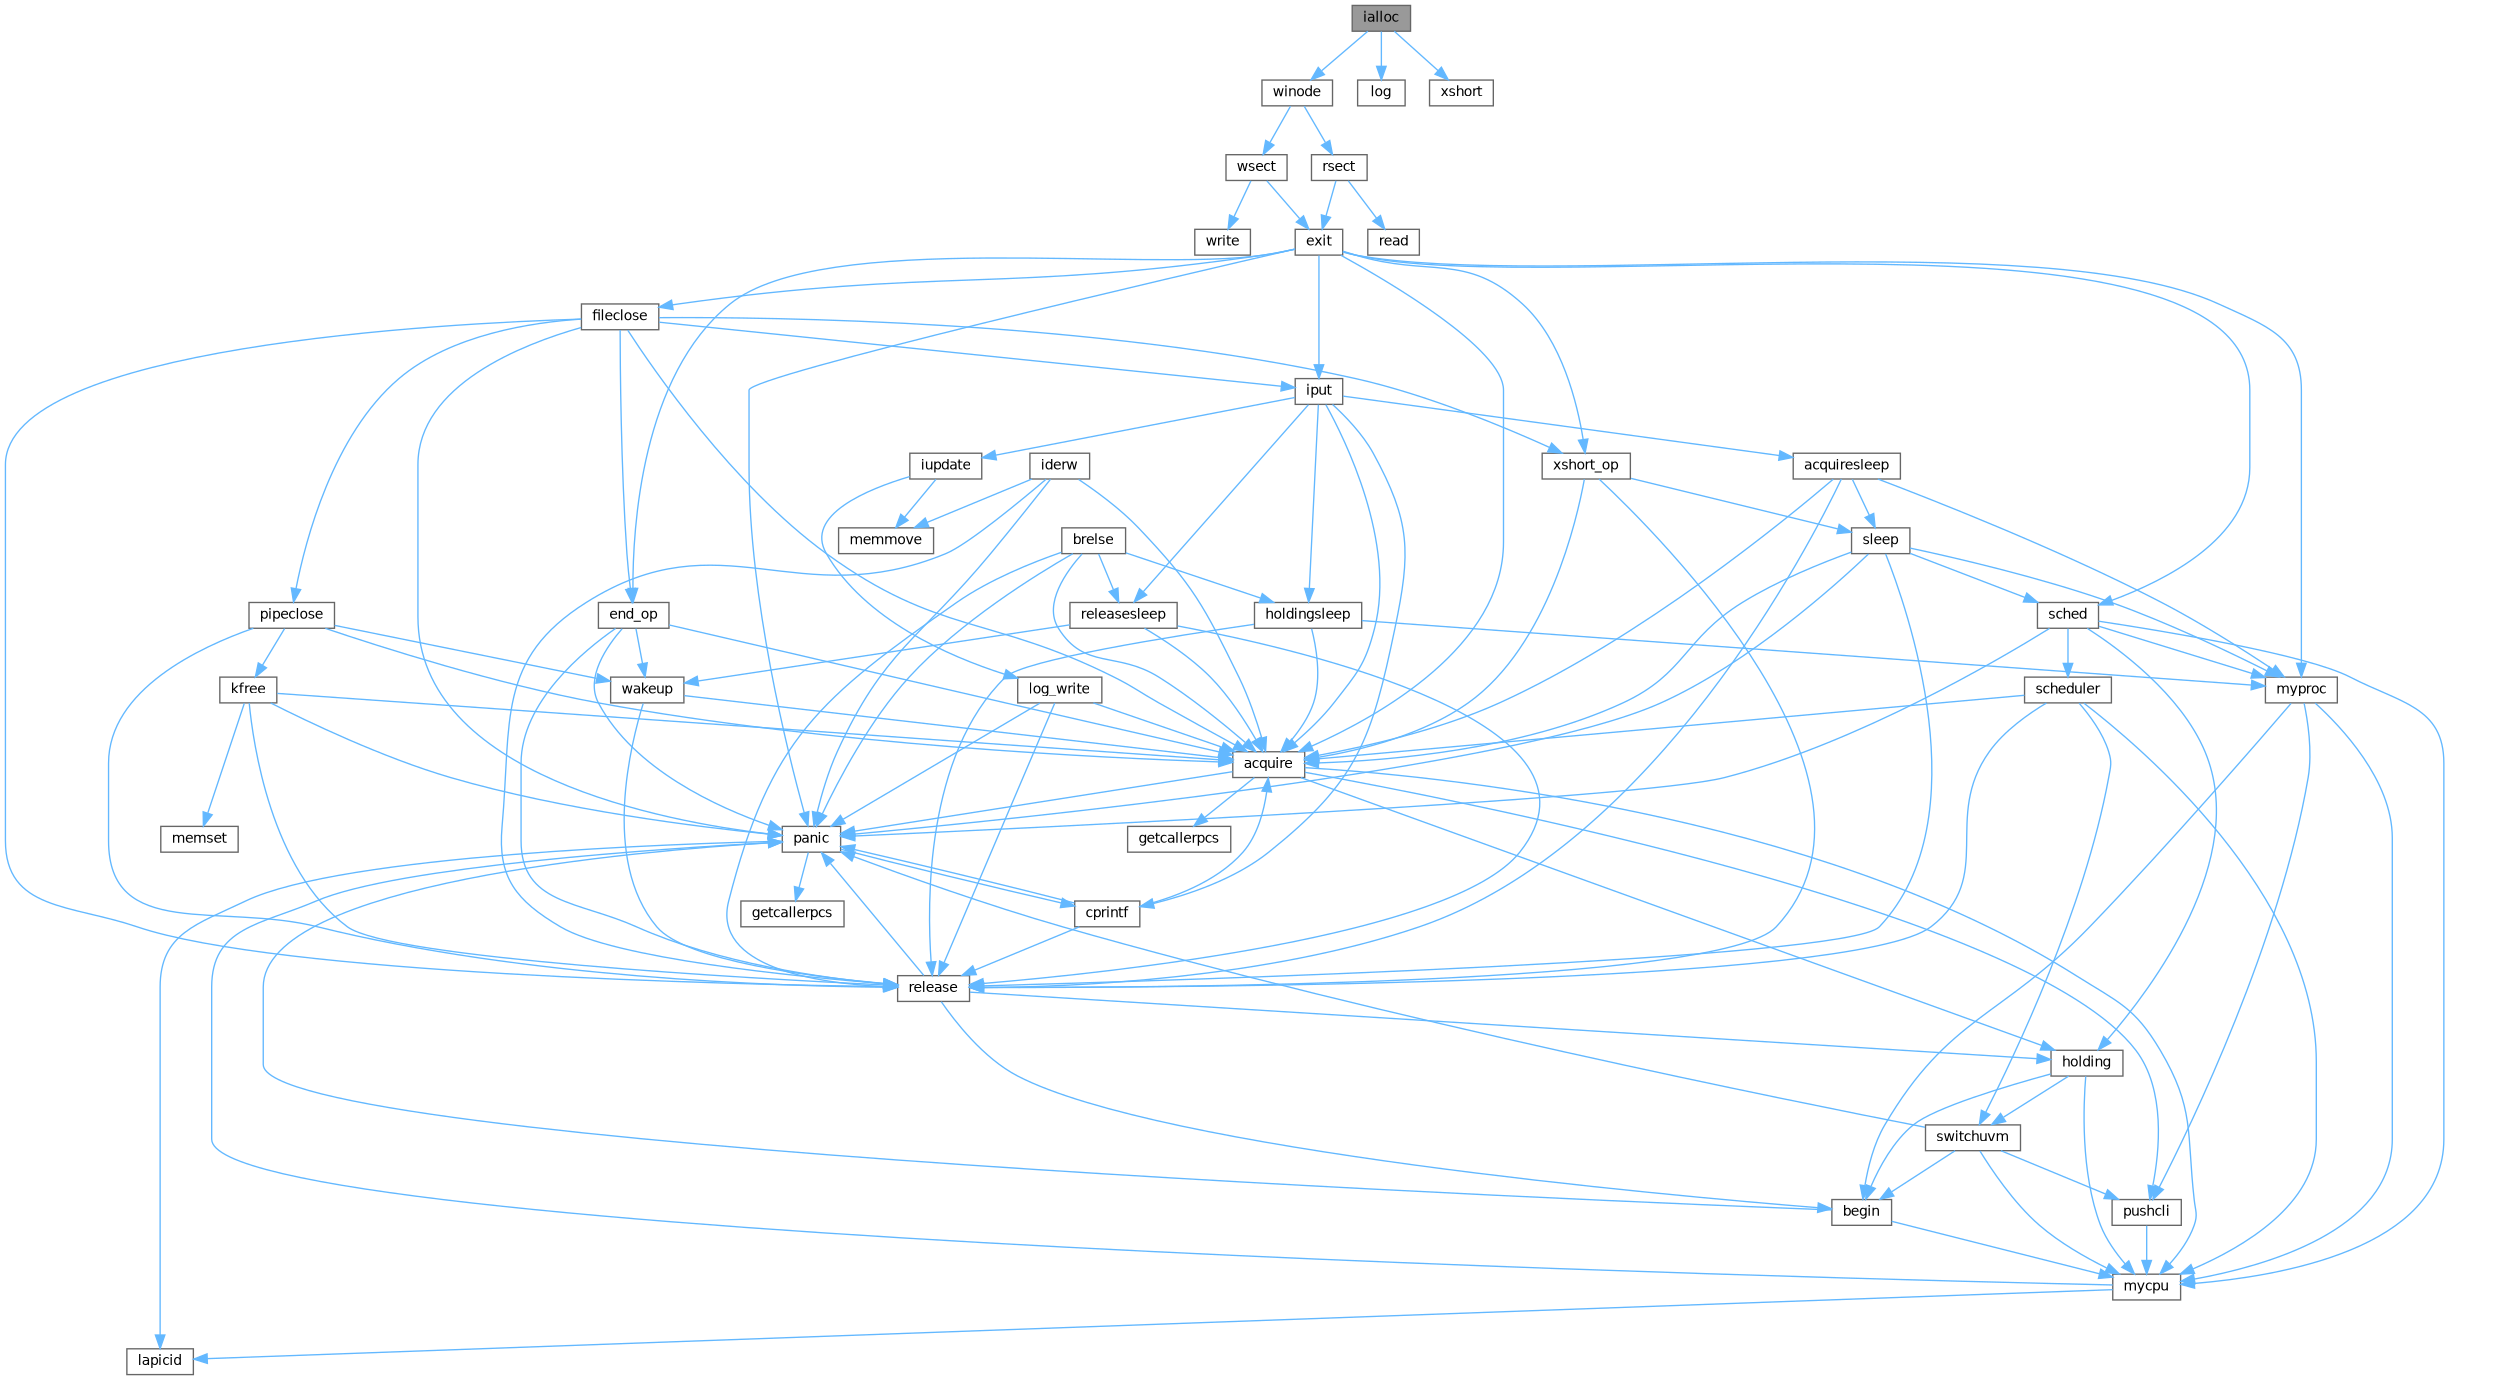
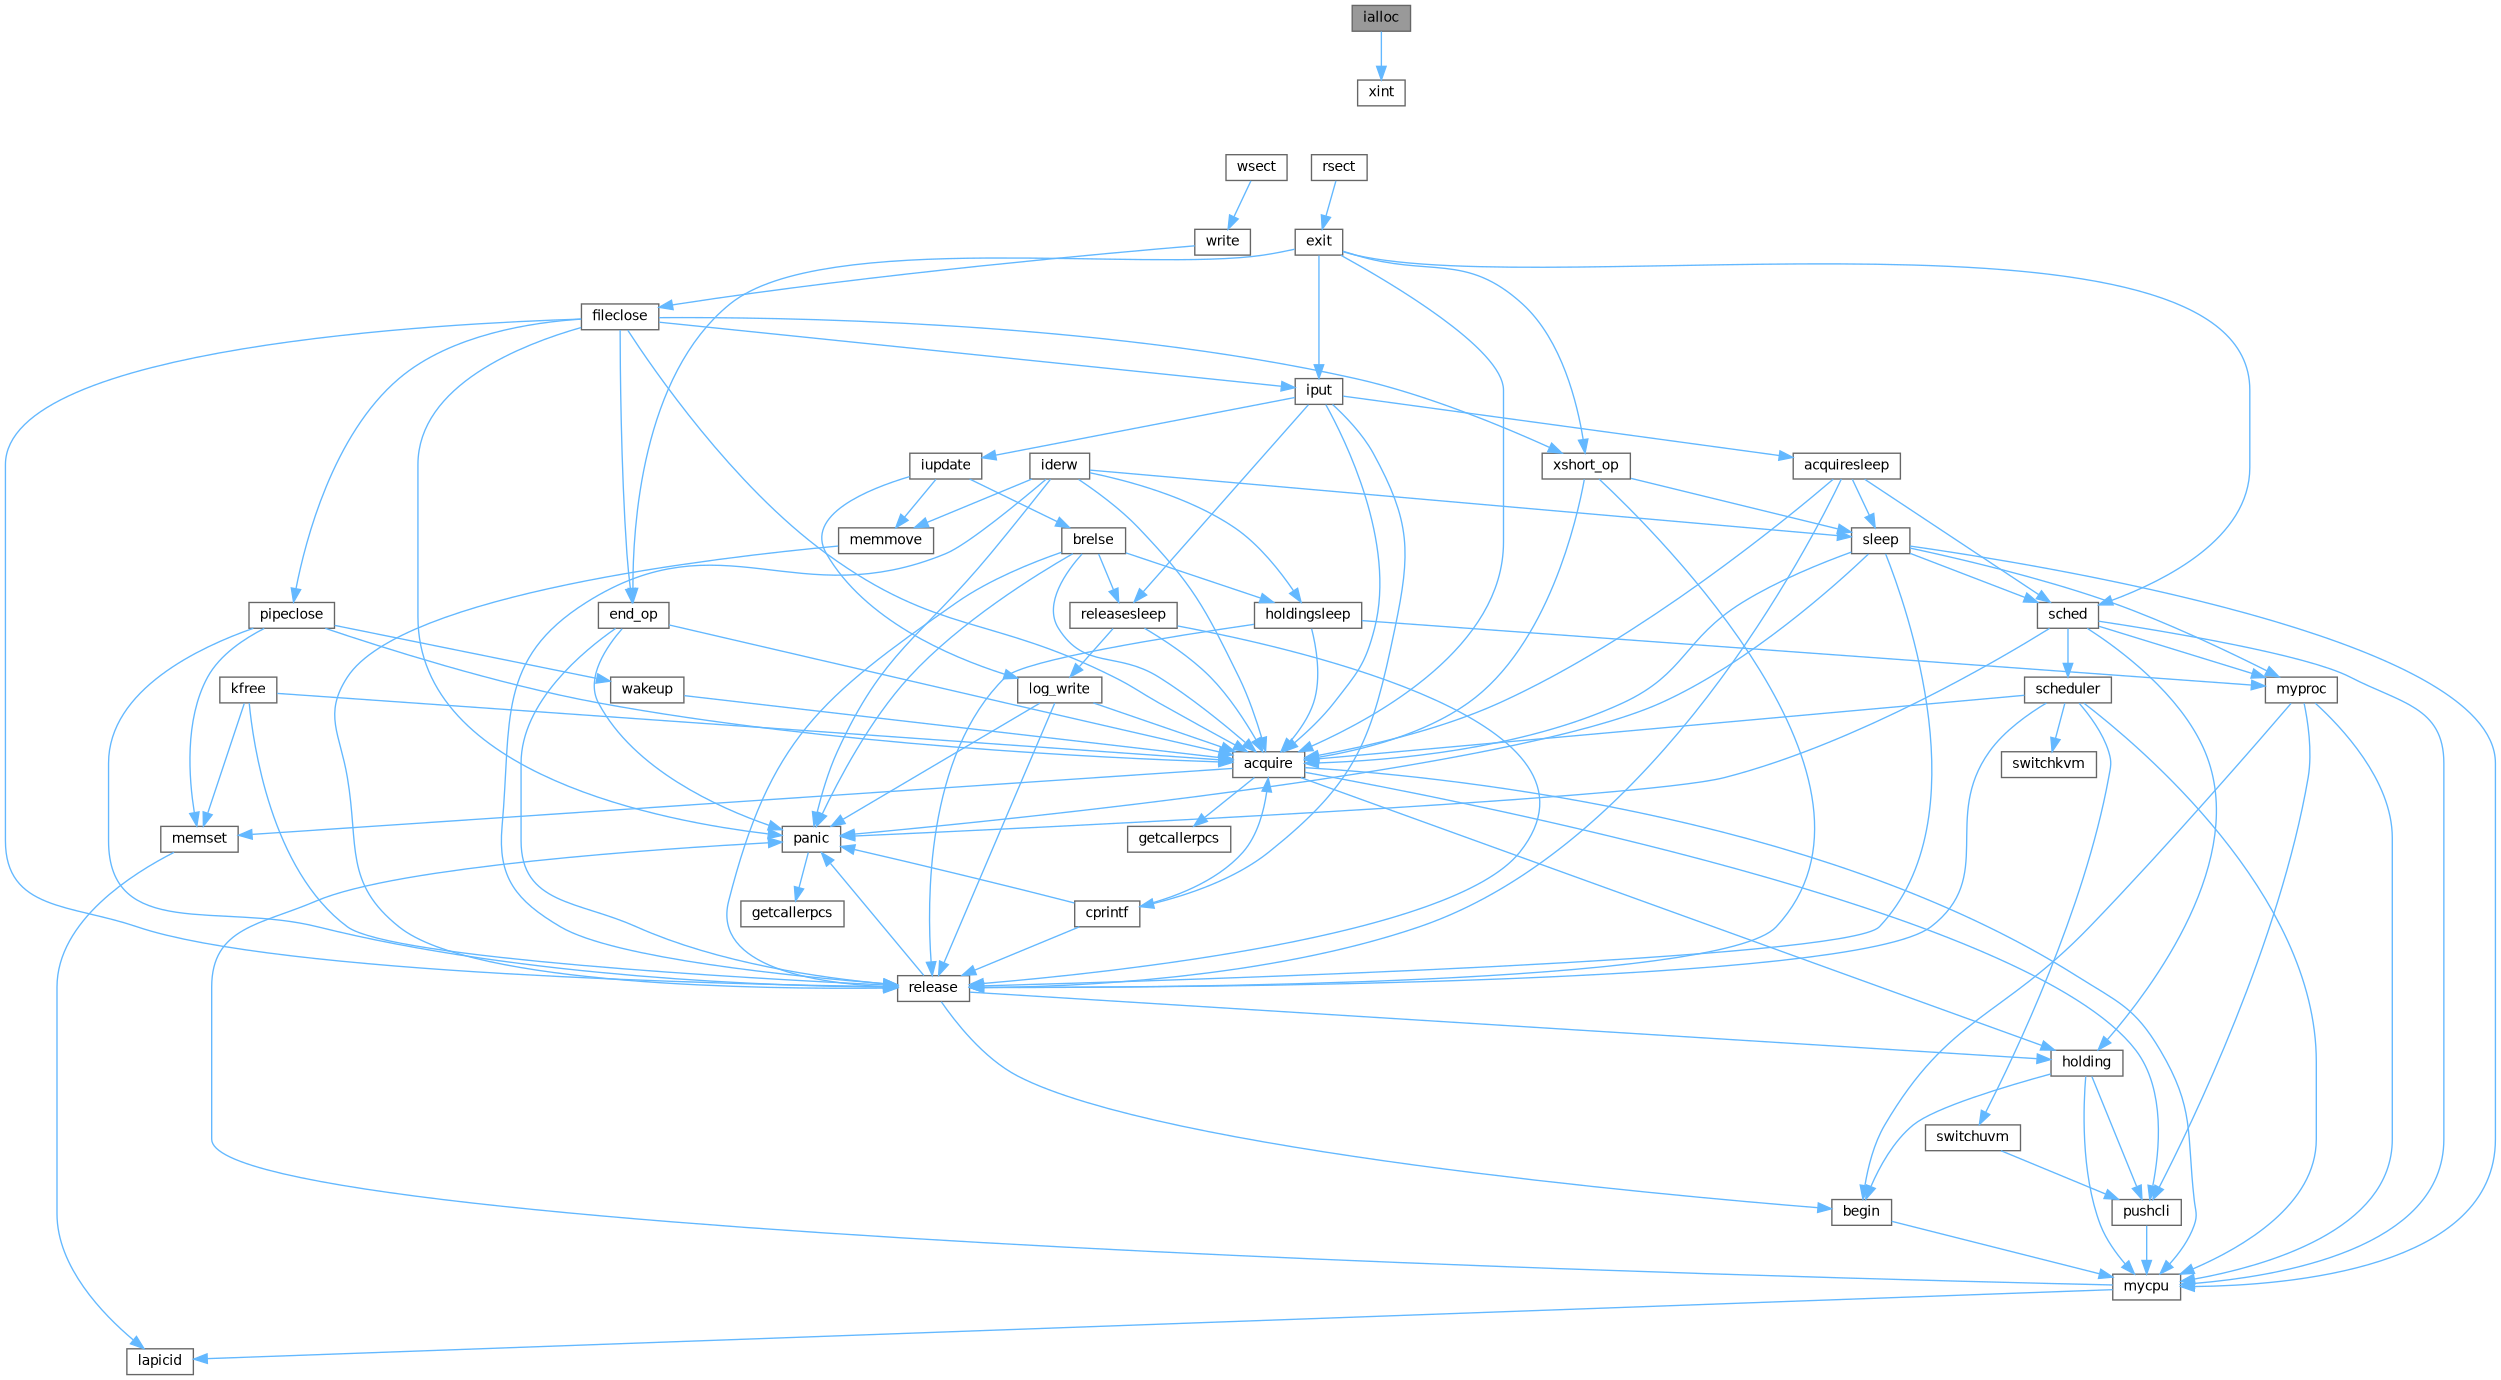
node "winode": removed
node "log": label "log" -> "xint"
node "xshort": removed
edge "wsect" -> "exit": removed
node "read": removed
edge "exit" -> "myproc": removed
edge "exit" -> "fileclose": now "write" -> "fileclose"
edge "exit" -> "panic": removed
edge "iput" -> "holdingsleep": now "iderw" -> "holdingsleep"
edge "iupdate" -> "brelse": added
edge "iderw" -> "sleep": added
edge "acquiresleep" -> "myproc": now "acquiresleep" -> "sched"
edge "end_op" -> "wakeup": removed
edge "pipeclose" -> "kfree": now "pipeclose" -> "memset"
edge "releasesleep" -> "wakeup": now "releasesleep" -> "log_write"
node "switchkvm": added
edge "kfree" -> "panic": removed
edge "acquire" -> "panic": now "acquire" -> "memset"
edge "panic" -> "cprintf": removed
edge "panic" -> "lapicid": now "memset" -> "lapicid"
edge "wakeup" -> "release": now "memmove" -> "release"
edge "switchuvm" -> "panic": removed
edge "holding" -> "switchuvm": now "holding" -> "pushcli"
edge "begin" -> "panic": removed
edge "switchuvm" -> "begin": removed
edge "switchuvm" -> "mycpu": now "sleep" -> "mycpu"
